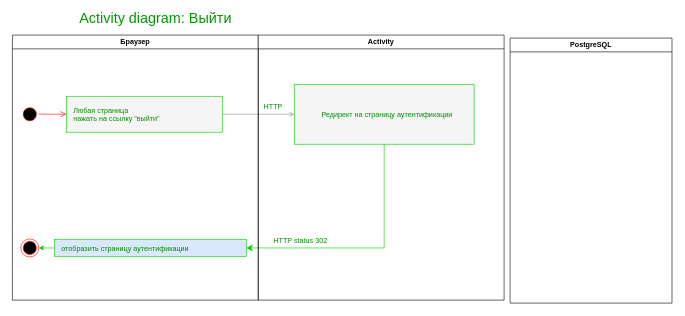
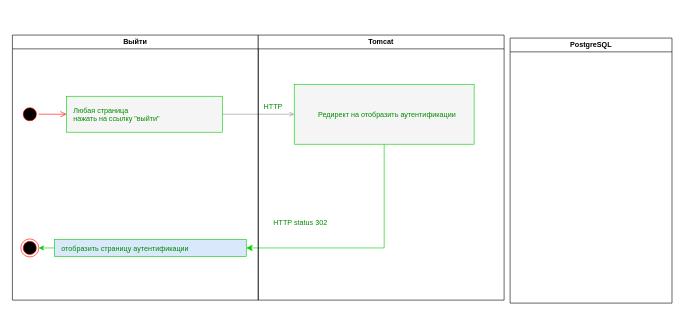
node "Activity diagram: Выйти": removed
node "Браузер": label "Браузер" -> "Выйти"
node "Activity": label "Activity" -> "Tomcat"
node "Редирект на страницу аутентификации": label "Редирект на страницу аутентификации" -> "Редирект на отобразить аутентификации"
node "HTTP status 302": moved (301, 242) -> (301, 224)
